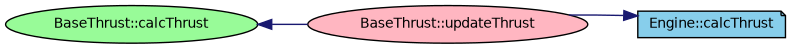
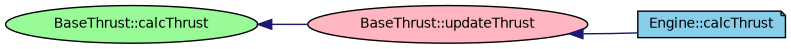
edge "BaseThrust::updateThrust" -> "Engine::calcThrust": reversed
